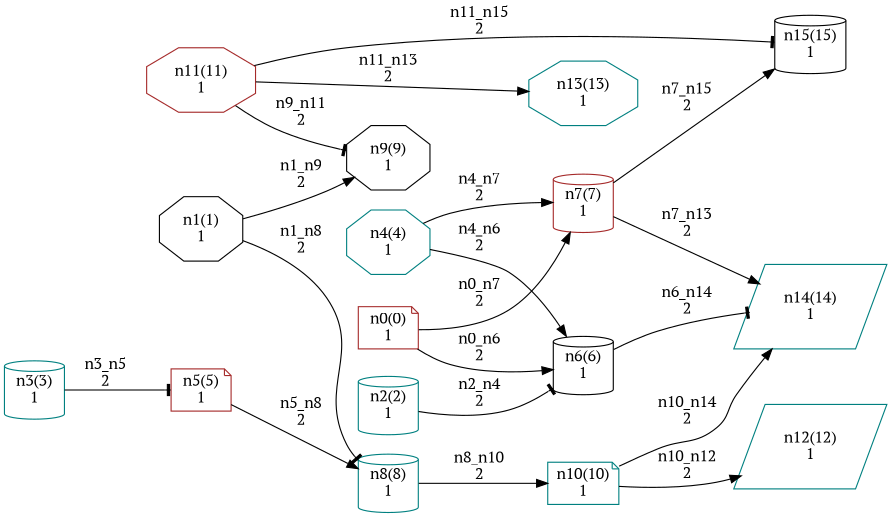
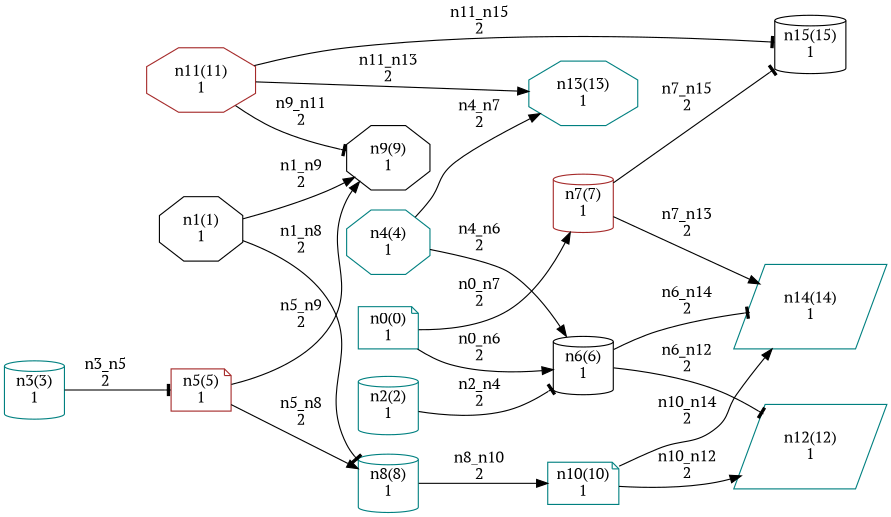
edge "n7(7) 1" -> "n15(15) 1": arrowhead normal -> tee
edge "n4(4) 1" -> "n7(7) 1": now "n4(4) 1" -> "n13(13) 1"
edge "n5(5) 1" -> "n9(9) 1": added, label "n5_n9 2"
node "n0(0) 1": color brown -> teal
edge "n6(6) 1" -> "n12(12) 1": added, label "n6_n12 2"
